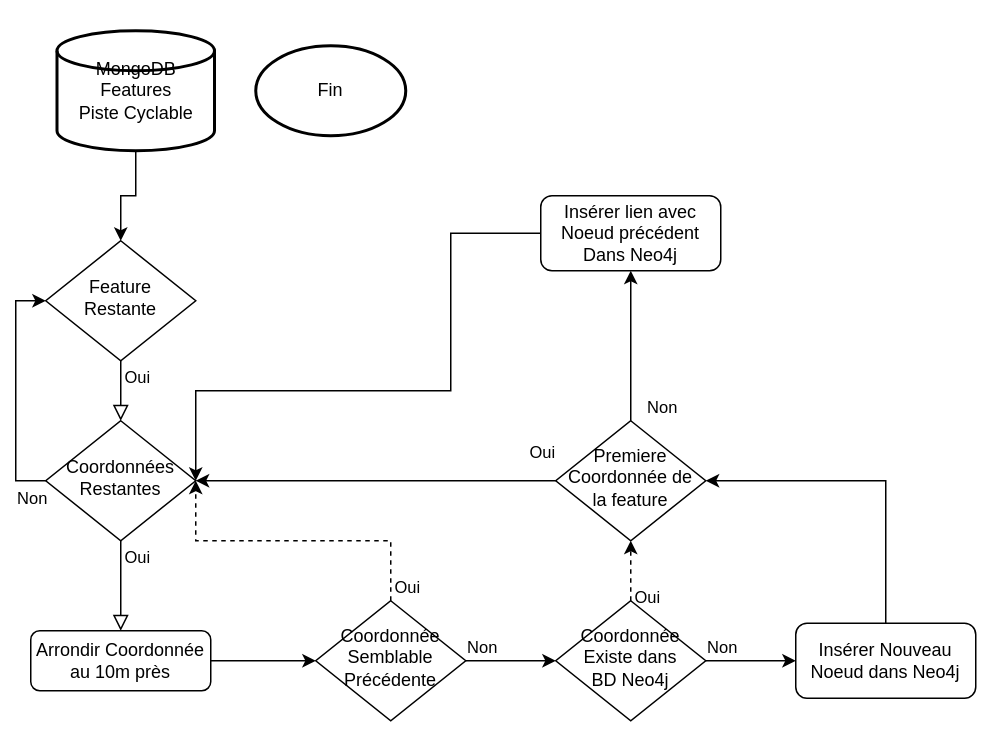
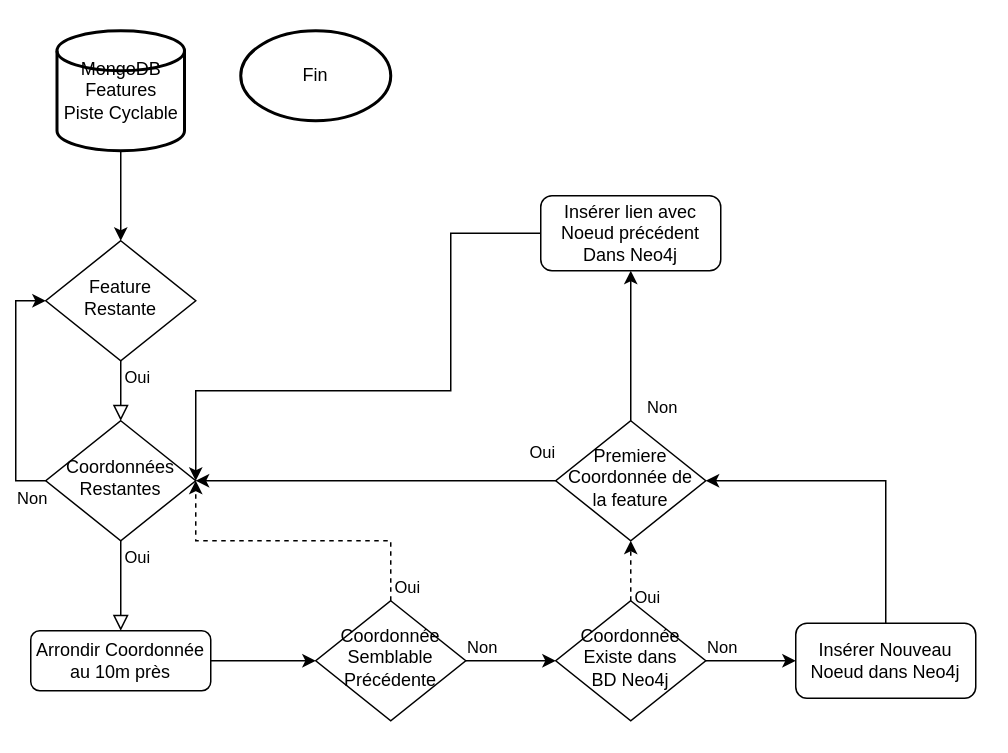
node "MongoDB Features Piste Cyclable": size 158x120 -> 128x120
node "Fin": moved (331, 91) -> (316, 76)
